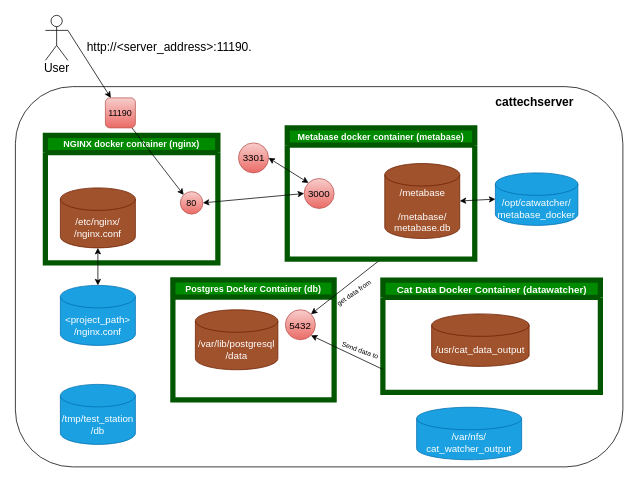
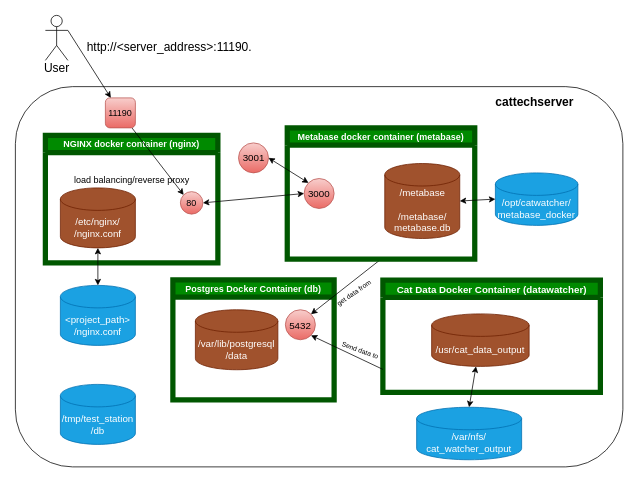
node "3301": label "3301" -> "3001"
node "load balancing/reverse proxy": added
edge "/usr/cat_data_output" -- "/var/nfs/ cat_watcher_output": added
